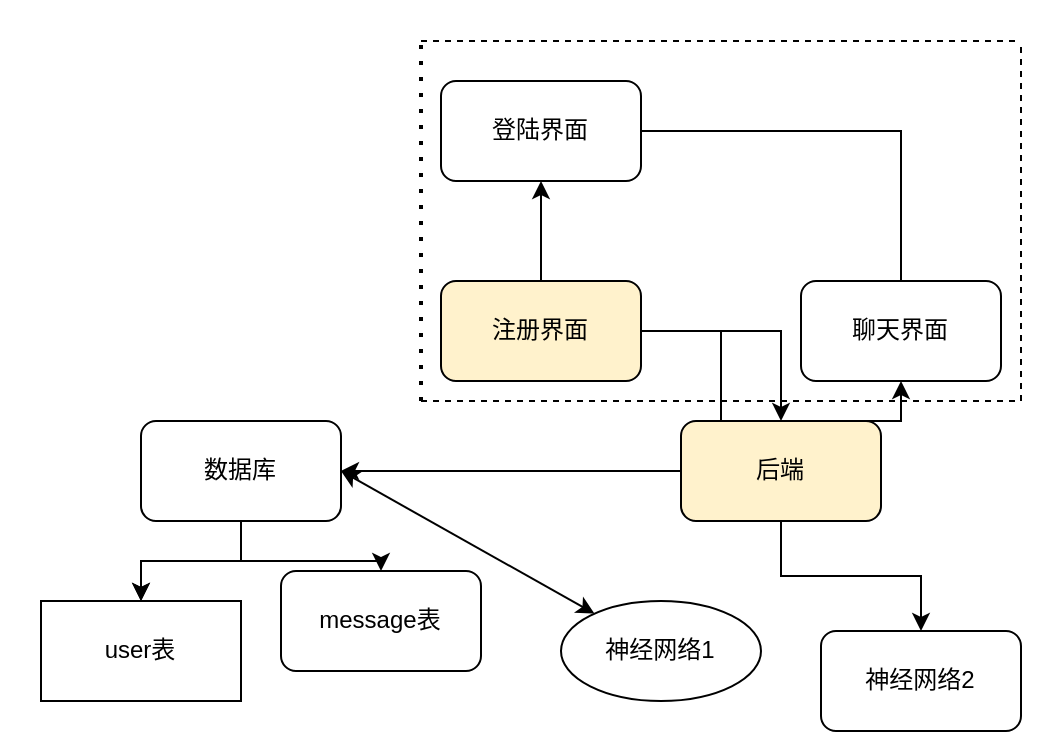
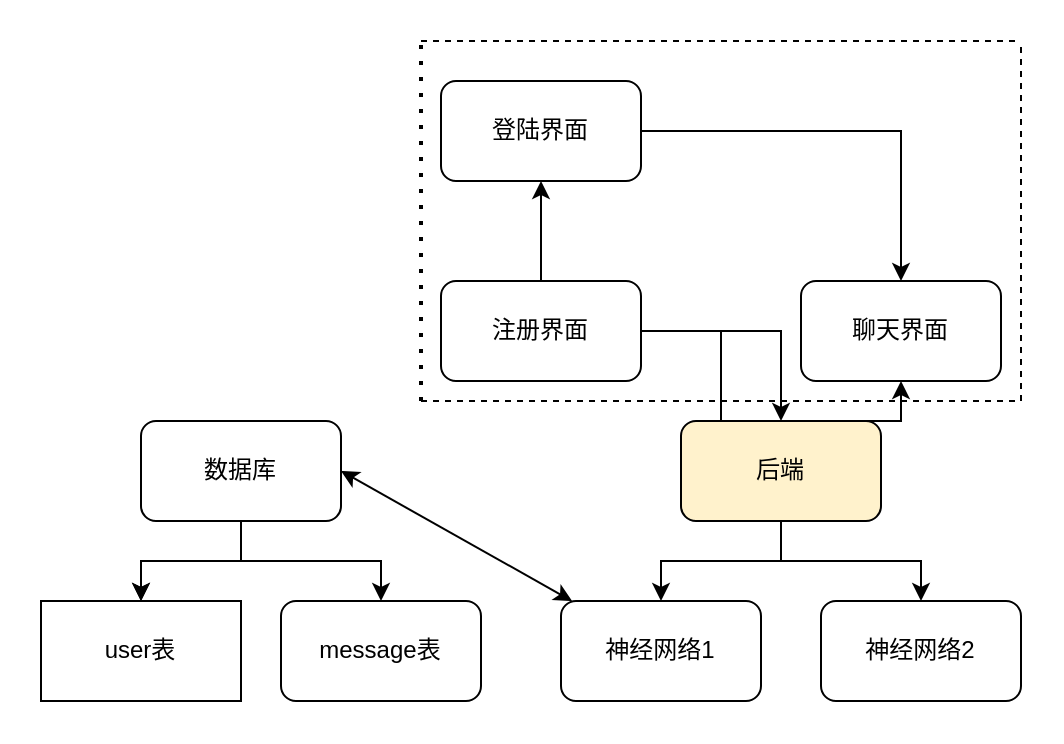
edge "登陆界面" -- "聊天界面": arrowhead none -> classic
node "注册界面": fillcolor #fff2cc -> #ffffff
edge "后端" -> "数据库": now "后端" -> "神经网络1"
node "message表": moved (381, 621) -> (381, 651)
node "神经网络1": shape ellipse -> rounded rectangle
node "神经网络2": moved (921, 681) -> (921, 651)
